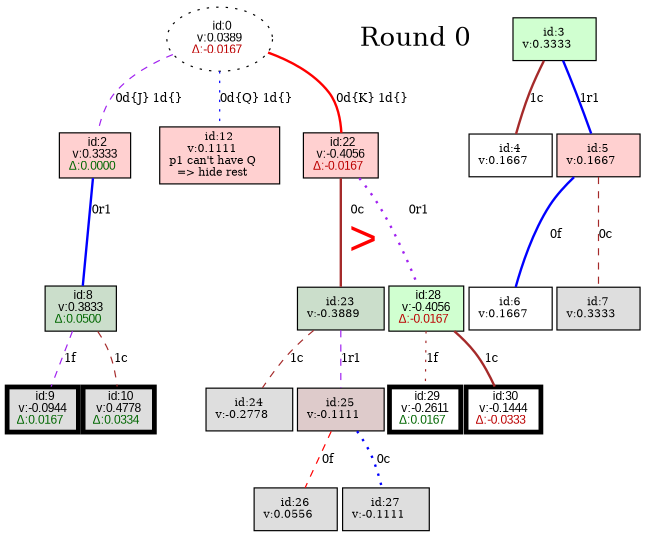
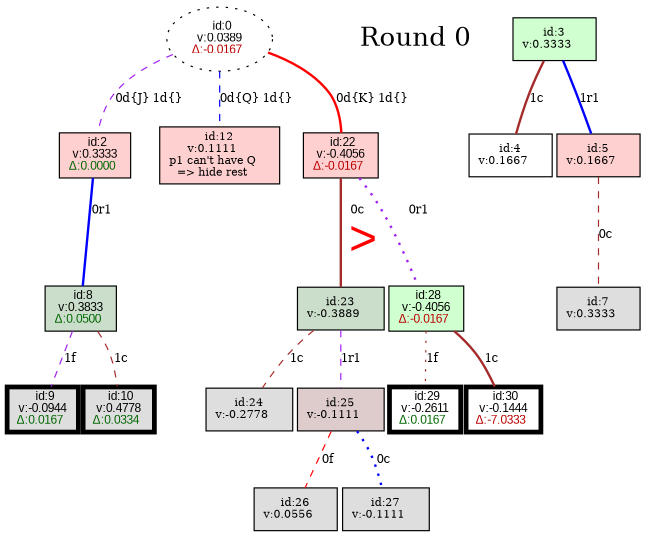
edge "id:0" -- "id:12 v:0.1111 p1 can't have Q => hide rest": style dotted -> dashed
node "id:6 v:0.1667": removed
node "id:30": text "Δ:-0.0333" -> "Δ:-7.0333"
